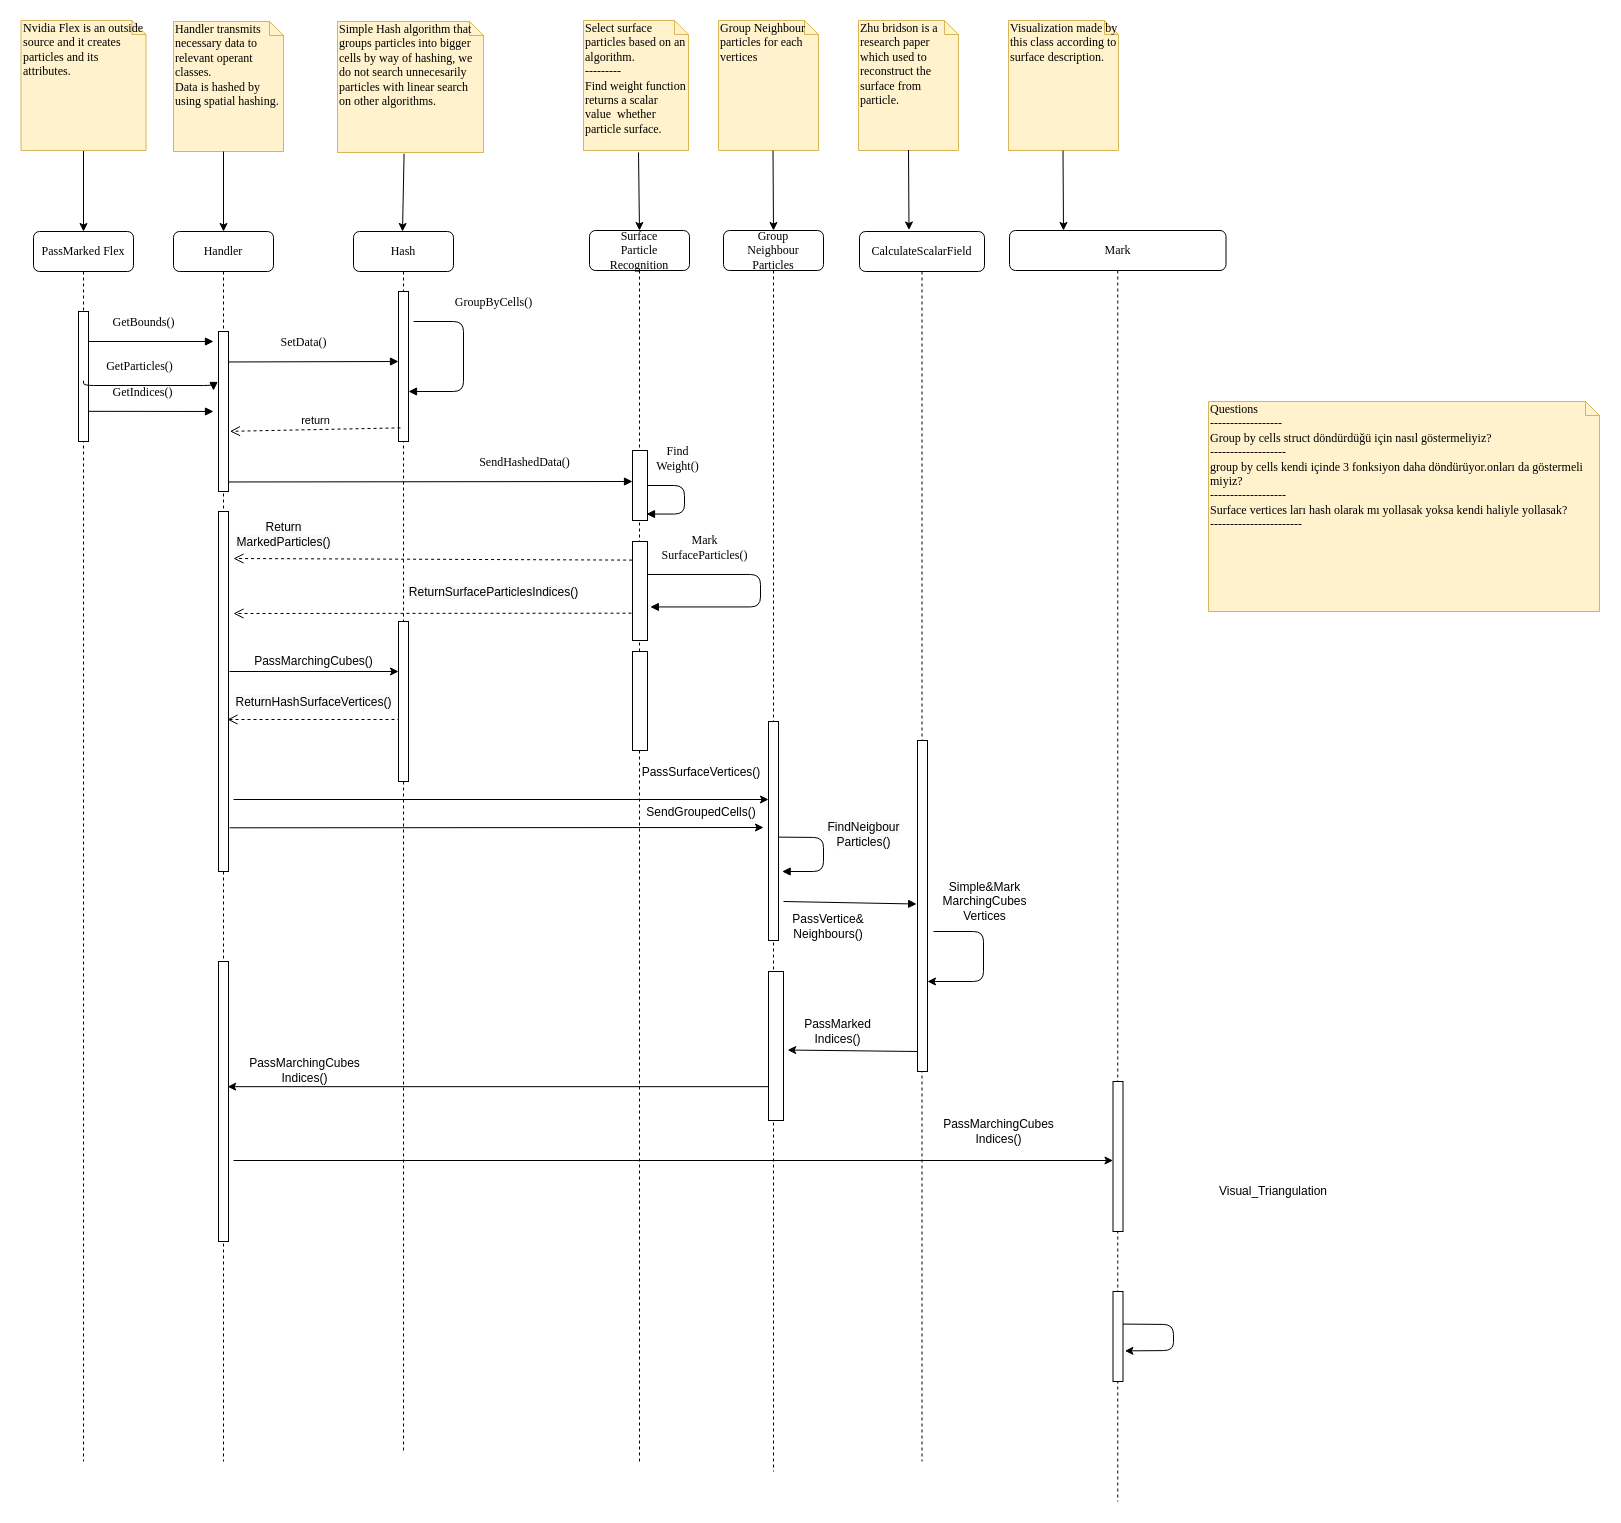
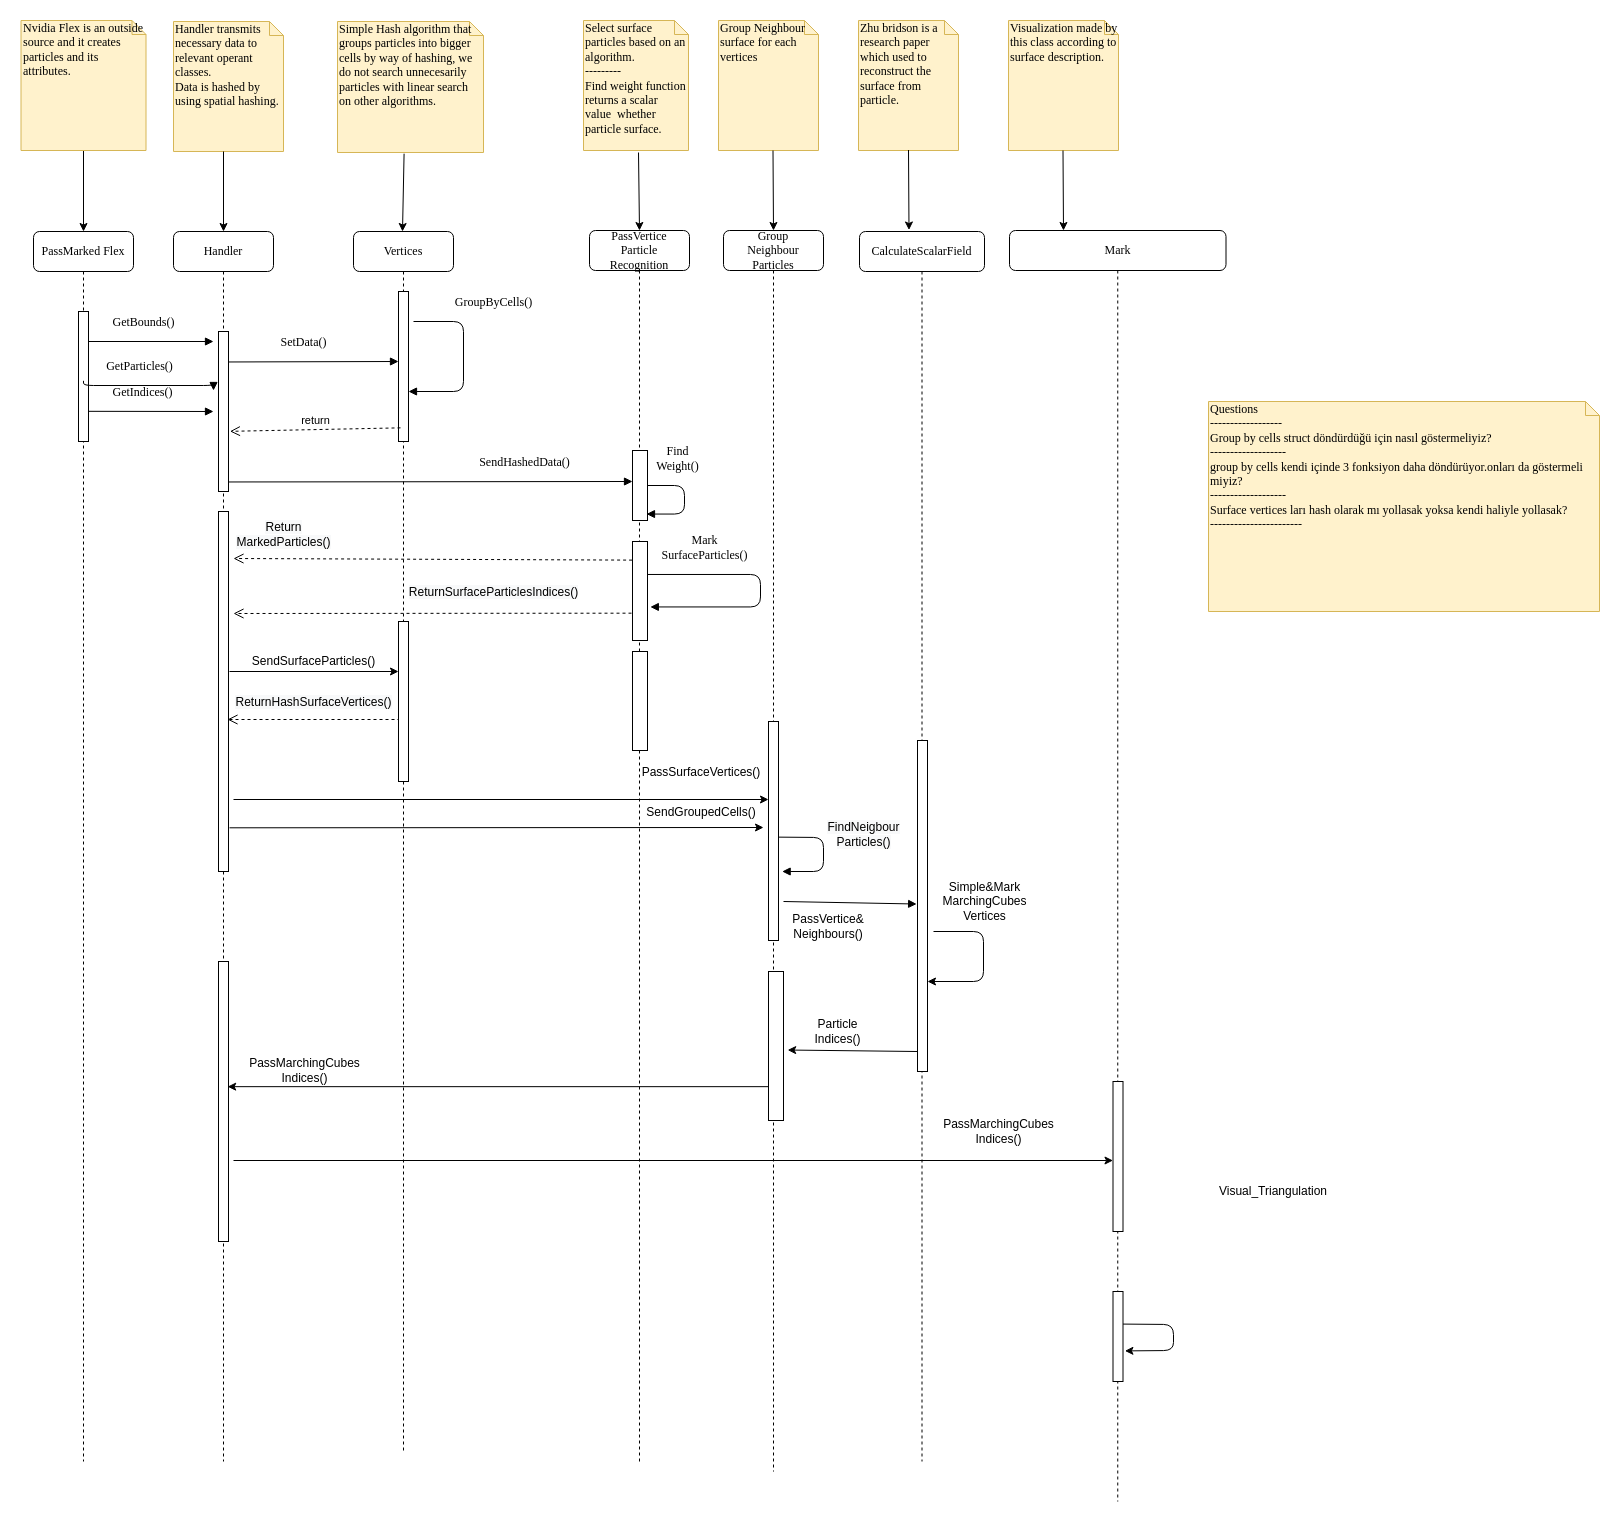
node "Group Neighbour particles for each vertices": label "Group Neighbour particles for each vertices" -> "Group Neighbour surface for each vertices"
node "Surface Particle Recognition": label "Surface Particle Recognition" -> "PassVertice Particle Recognition"
node "Hash": label "Hash" -> "Vertices"
node "PassMarchingCubes()": label "PassMarchingCubes()" -> "SendSurfaceParticles()"
node "PassMarked Indices()": label "PassMarked Indices()" -> "Particle Indices()"
